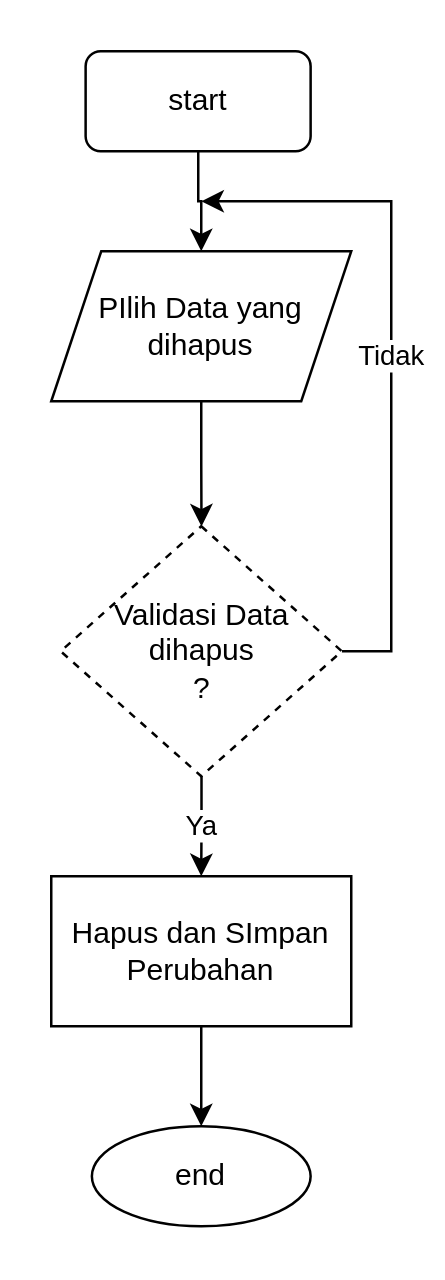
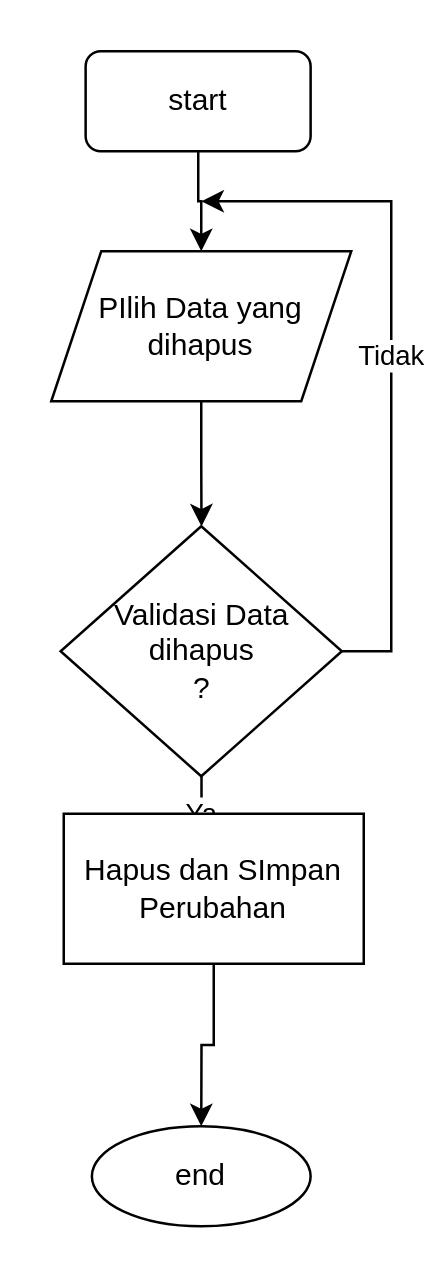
node "Validasi Data dihapus ?": style dashed -> solid
node "Hapus dan SImpan Perubahan": moved (201, 951) -> (214, 889)
